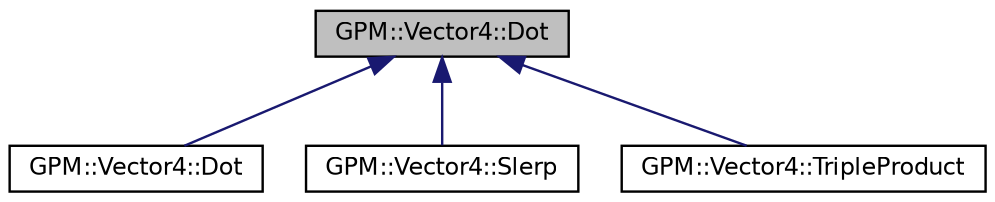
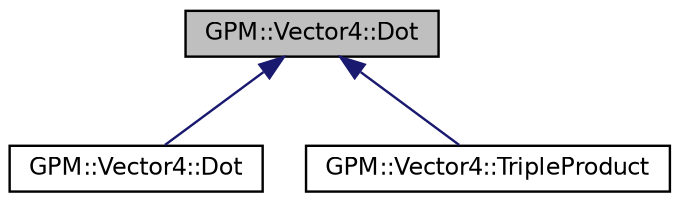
node "GPM::Vector4::Slerp": removed
